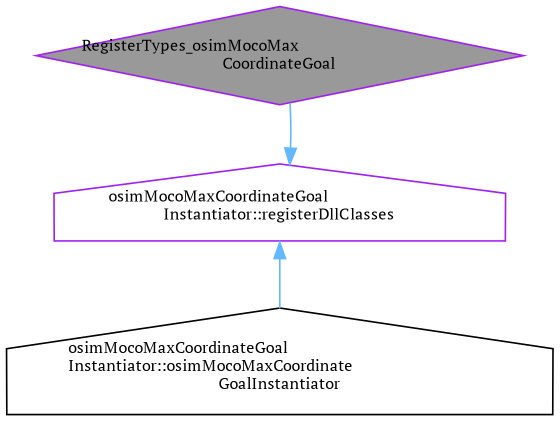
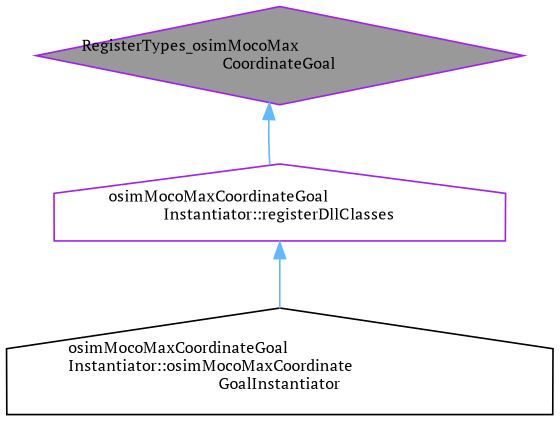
edge "RegisterTypes_osimMocoMax CoordinateGoal" -> "osimMocoMaxCoordinateGoal Instantiator::registerDllClasses": reversed
